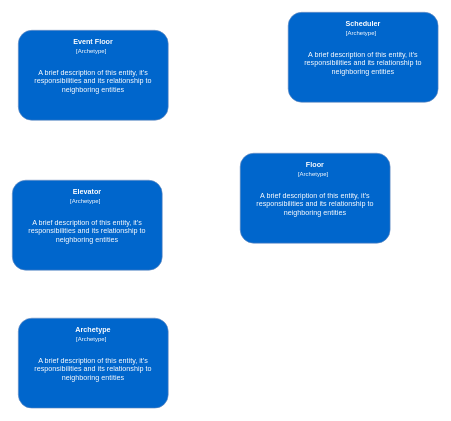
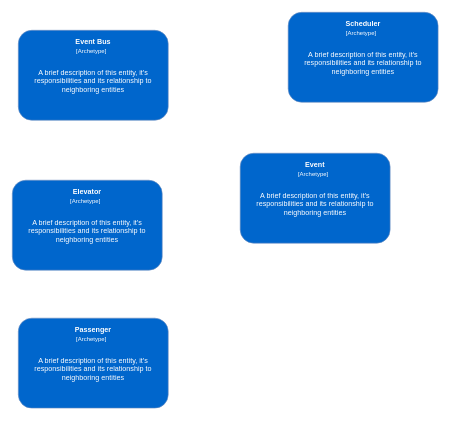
node "Event Floor": label "Event Floor" -> "Event Bus"
node "Floor": label "Floor" -> "Event"
node "Archetype": label "Archetype" -> "Passenger"
